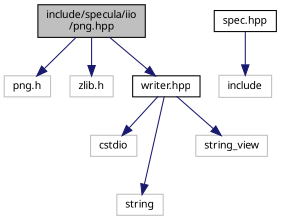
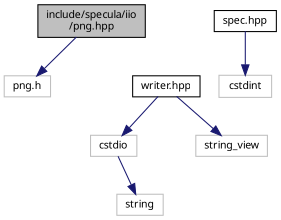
edge "include/specula/iio /png.hpp" -> "writer.hpp": removed
node "zlib.h": removed
node "include": label "include" -> "cstdint"
edge "writer.hpp" -> "string": now "cstdio" -> "string"
